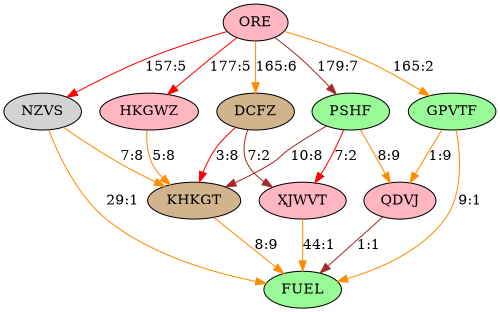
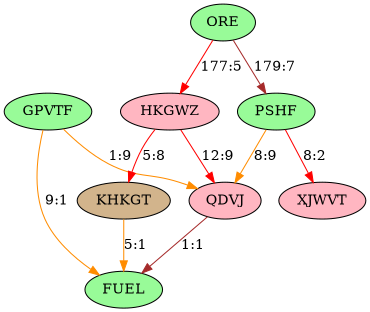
node "ORE": fillcolor lightpink -> palegreen
edge "ORE" -> "GPVTF": removed, label "165:2"
node "NZVS": removed
node "DCFZ": removed
edge "HKGWZ" -> "QDVJ": added, label "12:9"
edge "HKGWZ" -> "KHKGT": color darkorange -> red
edge "PSHF" -> "KHKGT": removed, label "10:8"
edge "PSHF" -> "XJWVT": label "7:2" -> "8:2"
edge "XJWVT" -> "FUEL": removed, label "44:1"
edge "KHKGT" -> "FUEL": label "8:9" -> "5:1"
